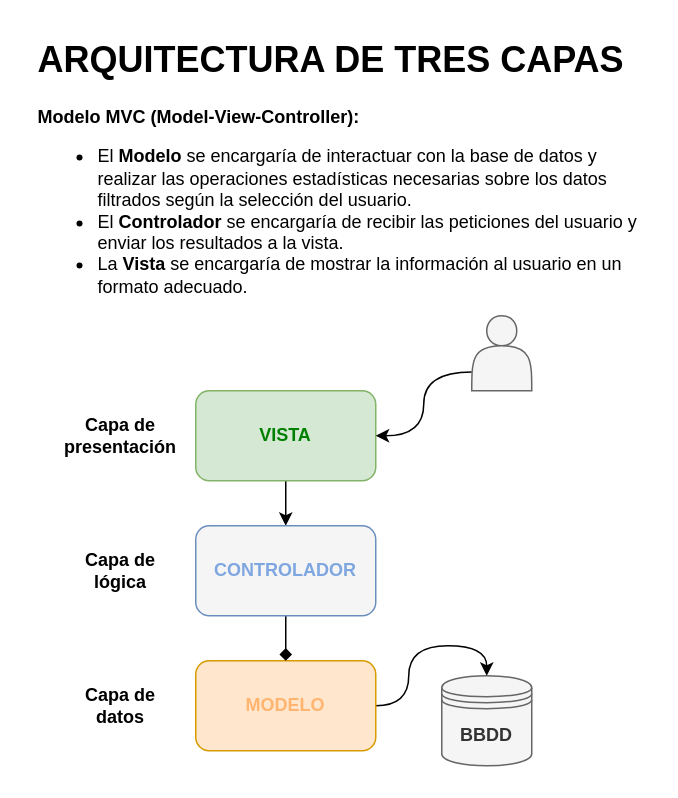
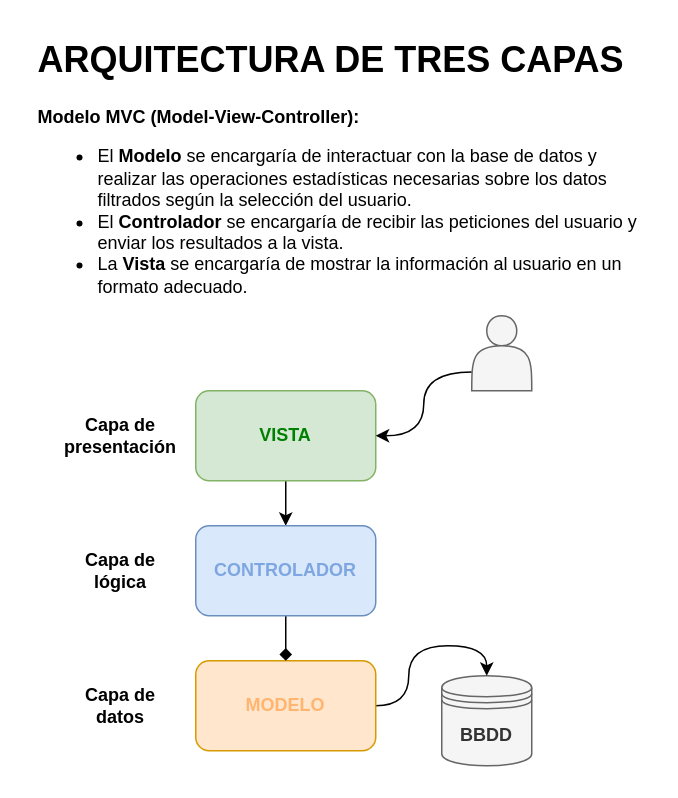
node "CONTROLADOR": fillcolor #f5f5f5 -> #dae8fc
